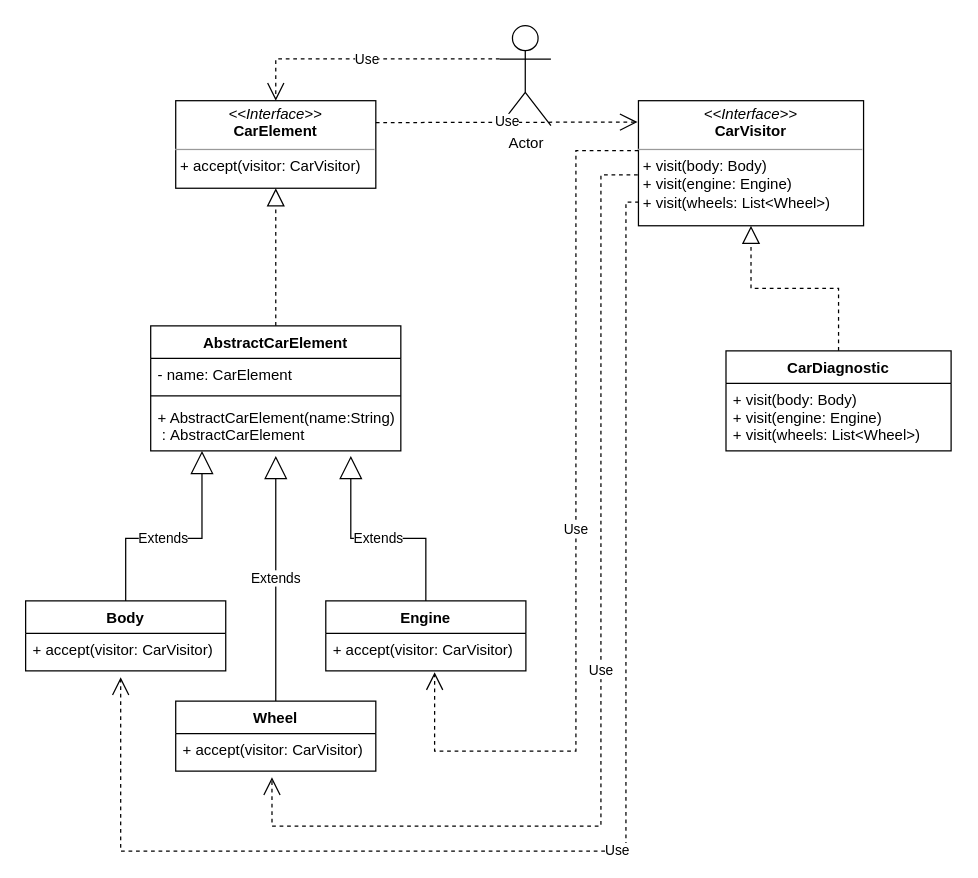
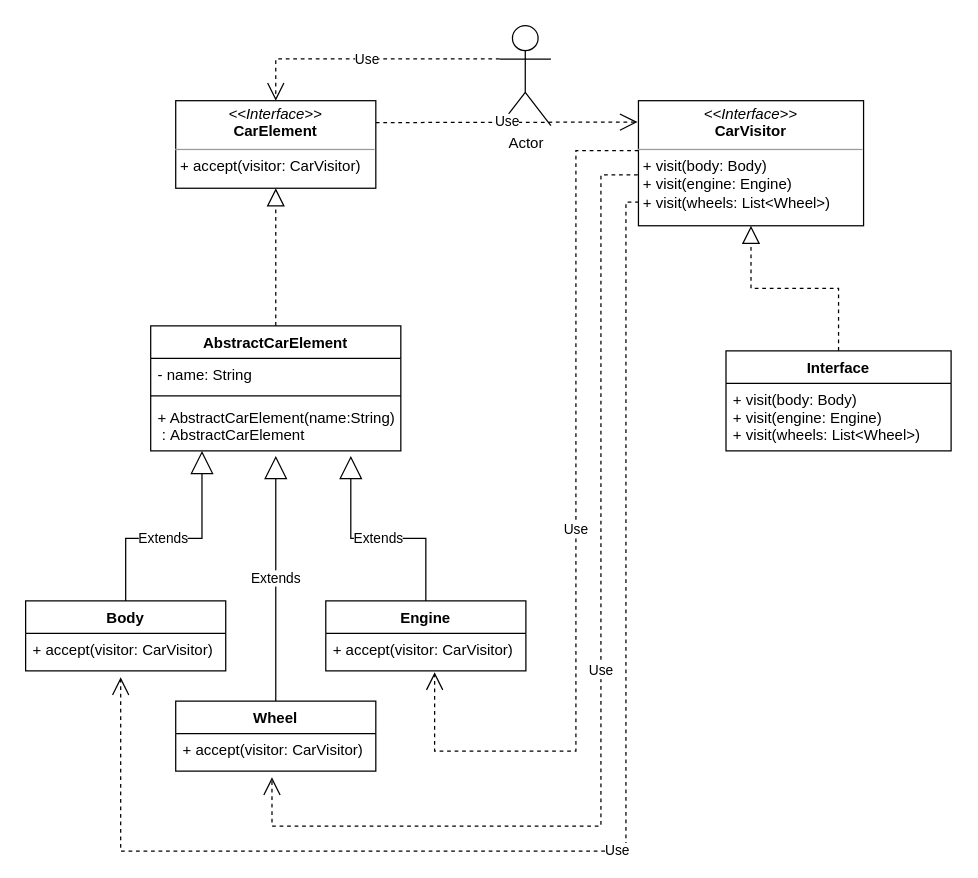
node "CarDiagnostic": label "CarDiagnostic" -> "Interface"
node "- name: CarElement": label "- name: CarElement" -> "- name: String"
